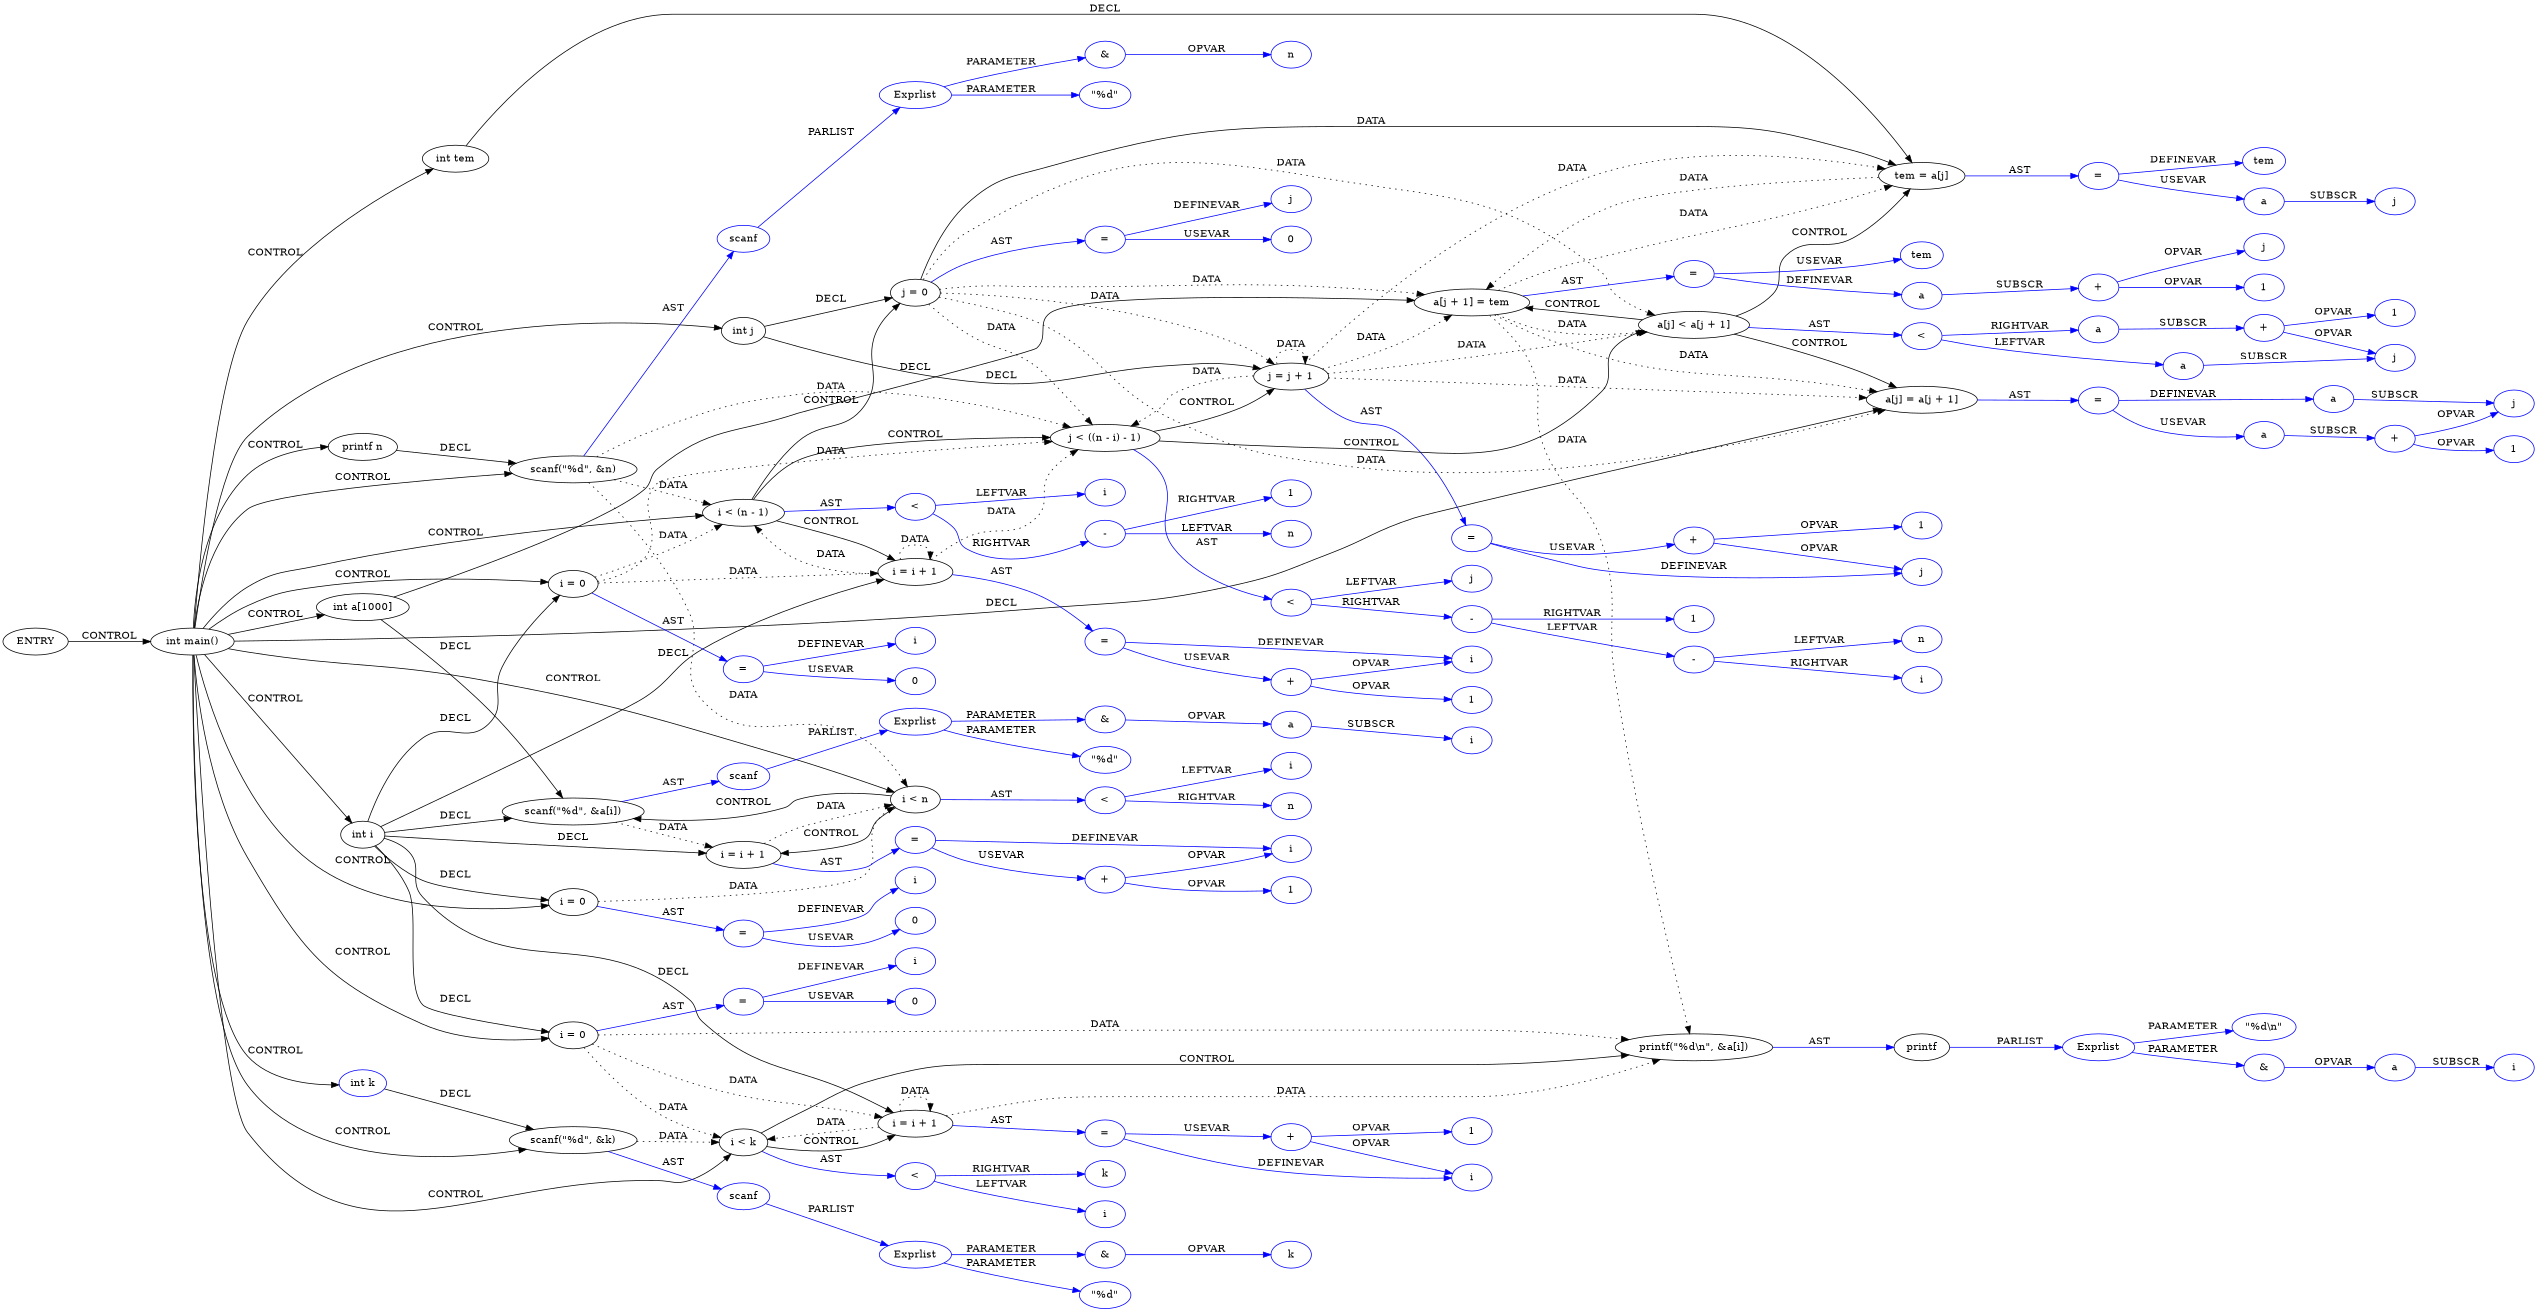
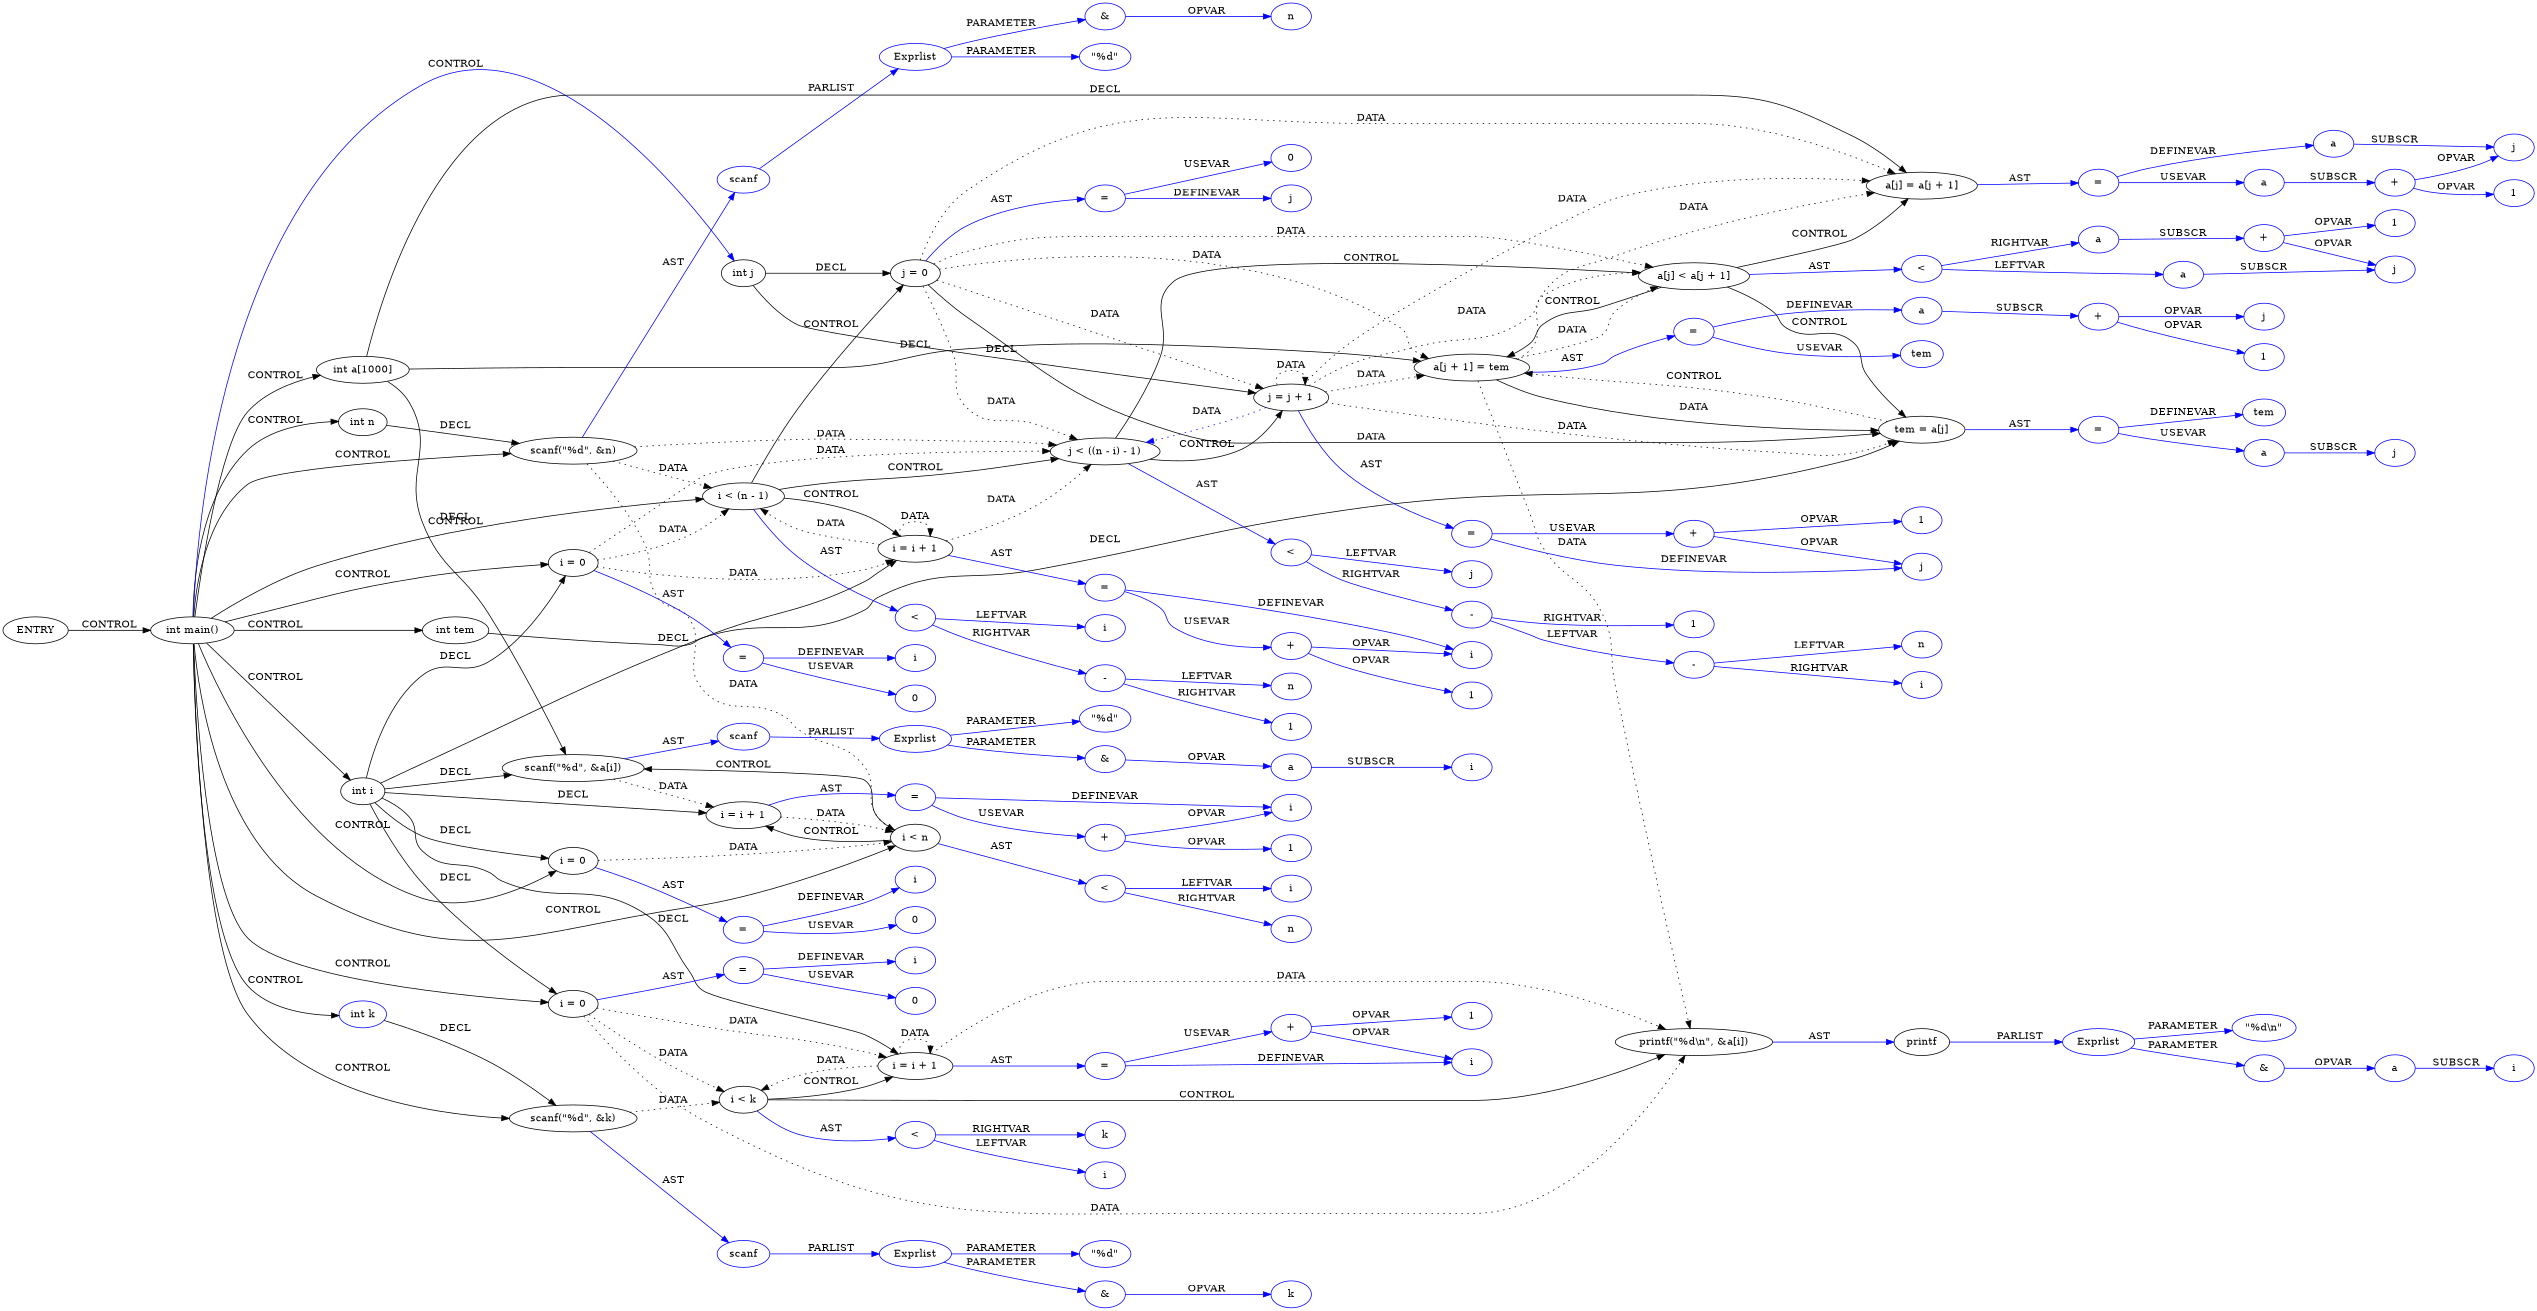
edge "tem = a[j]" -> "a[j + 1] = tem": label "DATA" -> "CONTROL"
edge "a[j + 1] = tem" -> "tem = a[j]": style dotted -> solid
edge "int main()" -> "int j": color black -> blue
edge "j = j + 1" -> "j < ((n - i) - 1)": color black -> blue
node "printf n": label "printf n" -> "int n"
edge "int main()" -> "a[j] = a[j + 1]": now "int a[1000]" -> "a[j] = a[j + 1]"
edge "int main()" -> "i < k": removed, label "CONTROL"
